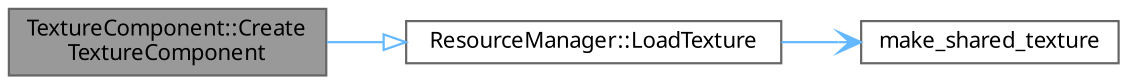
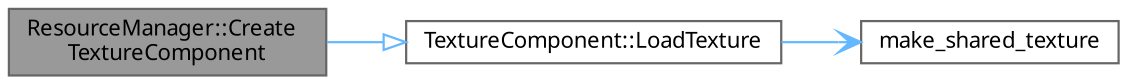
node "TextureComponent::Create TextureComponent": label "TextureComponent::Create TextureComponent" -> "ResourceManager::Create TextureComponent"
node "ResourceManager::LoadTexture": label "ResourceManager::LoadTexture" -> "TextureComponent::LoadTexture"
